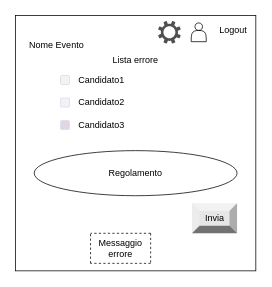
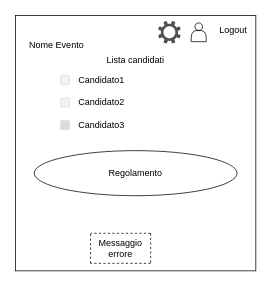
node "Lista errore": label "Lista errore" -> "Lista candidati"
node "Invia": removed
